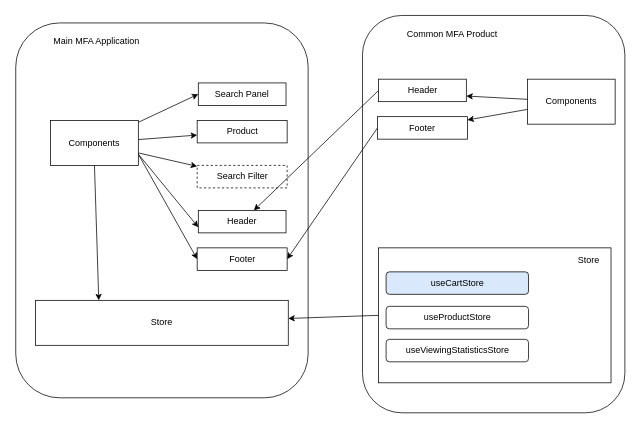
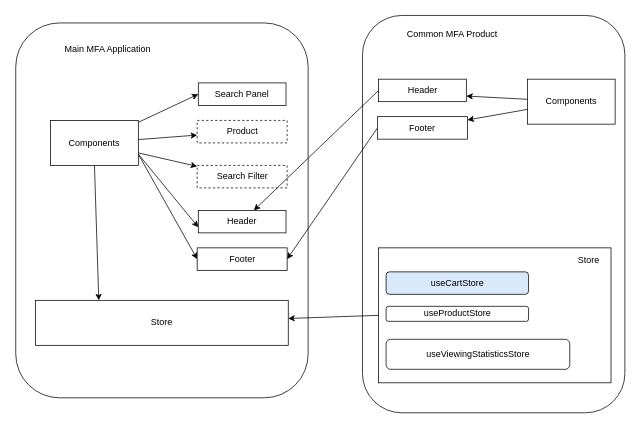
node "Main MFA Application": moved (98, 42) -> (109, 49)
node "Product": style solid -> dashed
node "useProductStore": size 143x23 -> 143x15
node "useViewingStatisticsStore": size 143x23 -> 184x30
